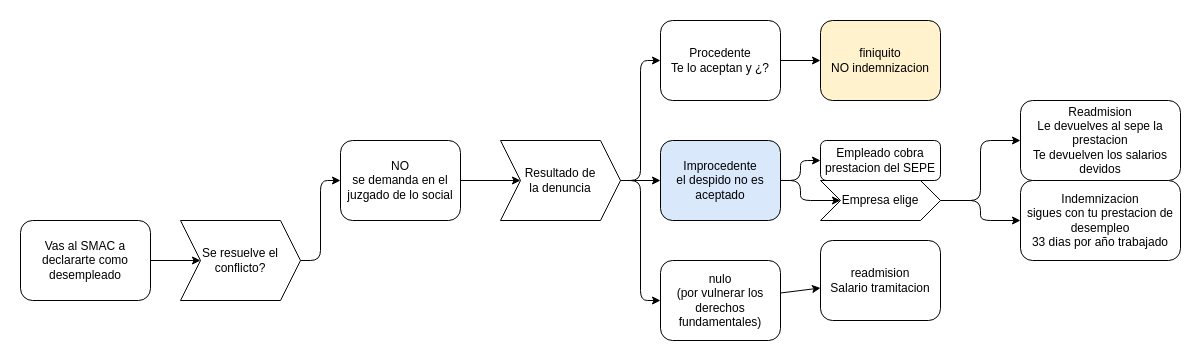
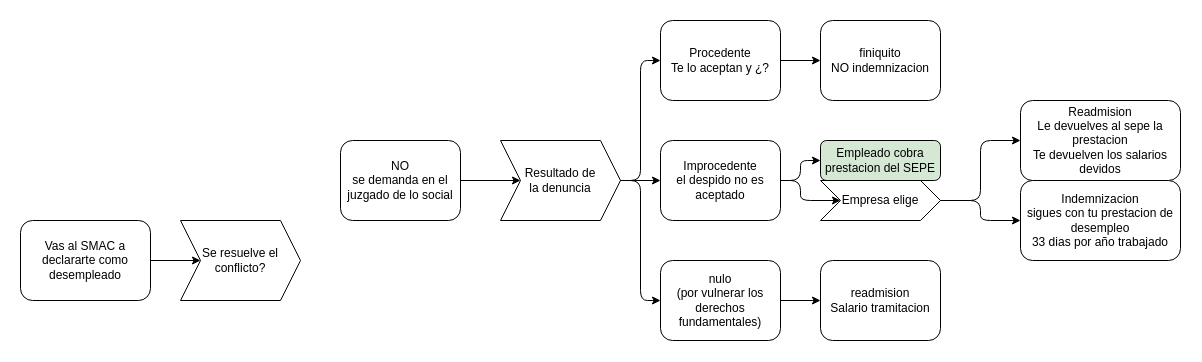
node "finiquito NO indemnizacion": fillcolor #fff2cc -> #ffffff
node "Empleado cobra prestacion del SEPE": fillcolor #ffffff -> #d5e8d4
node "Improcedente el despido no es aceptado": fillcolor #dae8fc -> #ffffff
edge "Se resuelve el conflicto?" -> "NO se demanda en el juzgado de lo social": removed
node "readmision Salario tramitacion": moved (881, 281) -> (881, 301)
